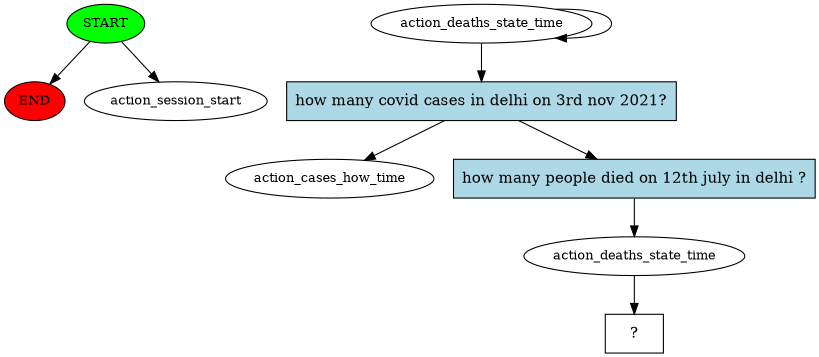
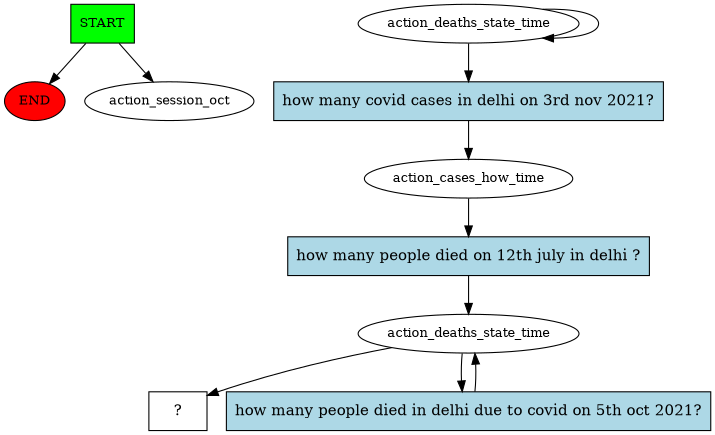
node "START": shape ellipse -> box
node "action_session_start": label "action_session_start" -> "action_session_oct"
edge "how many covid cases in delhi on 3rd nov 2021?" -> "how many people died on 12th july in delhi ?": now "action_cases_how_time" -> "how many people died on 12th july in delhi ?"
node "how many people died in delhi due to covid on 5th oct 2021?": added
